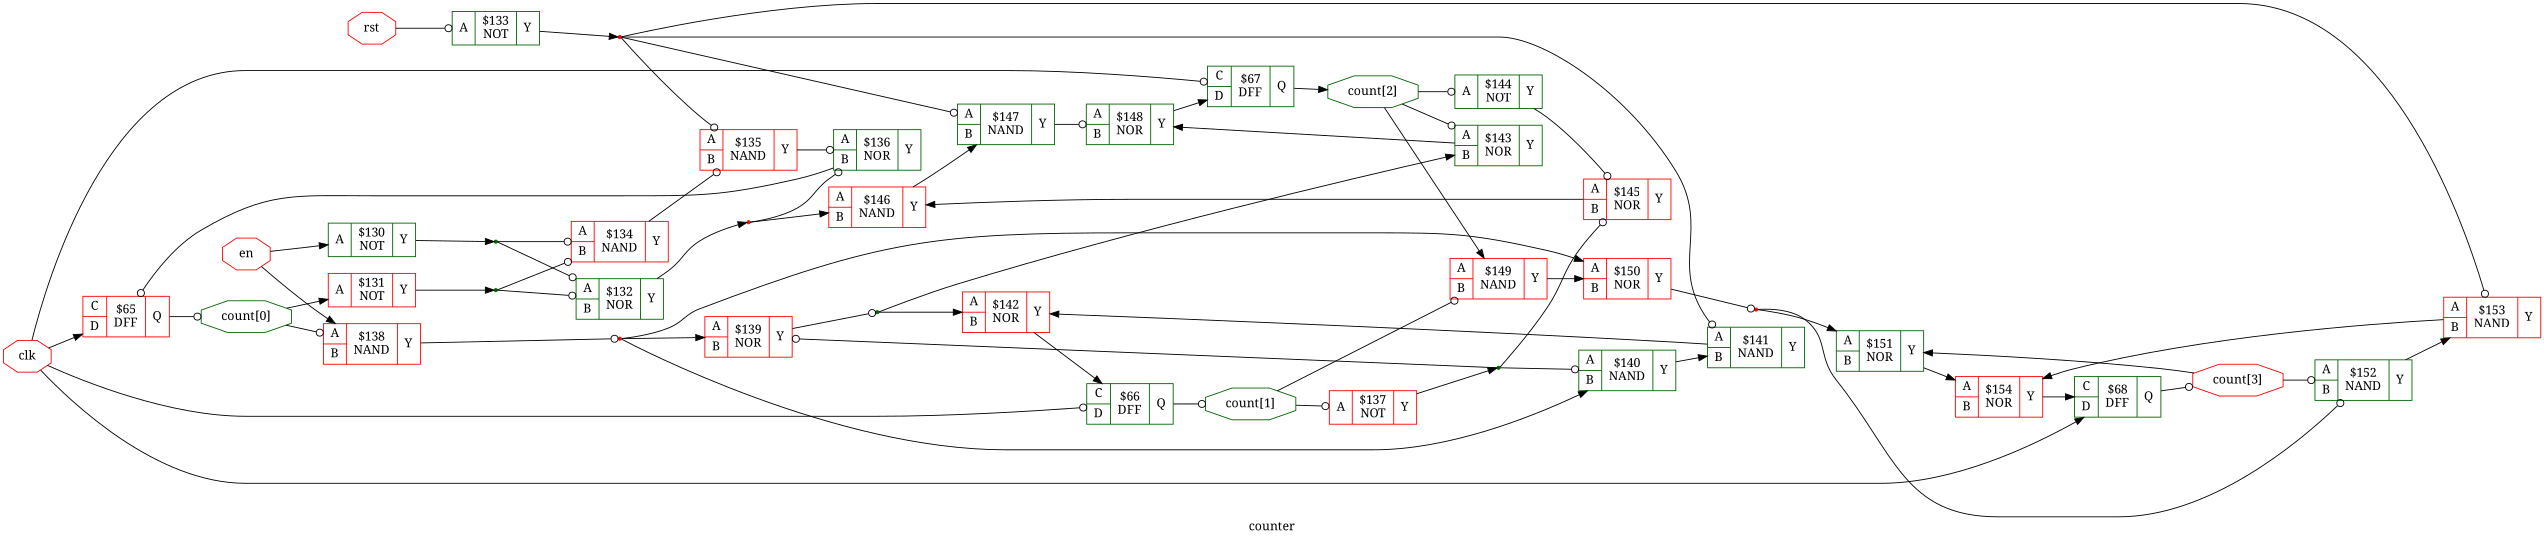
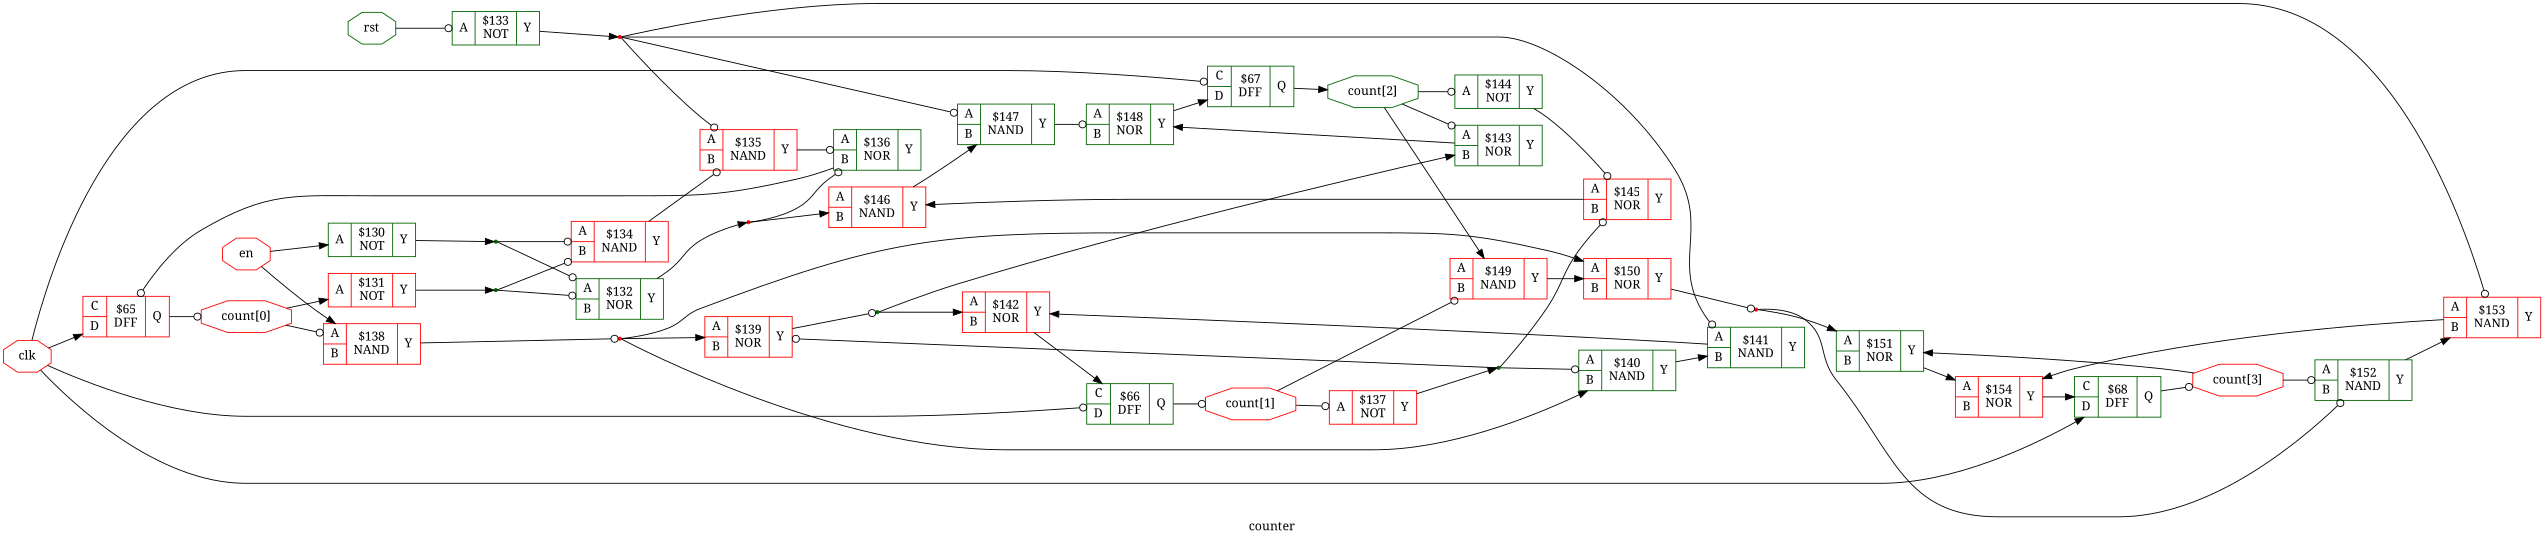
node "rst": color red -> darkgreen
node "count[0]": color darkgreen -> red
node "count[1]": color darkgreen -> red
